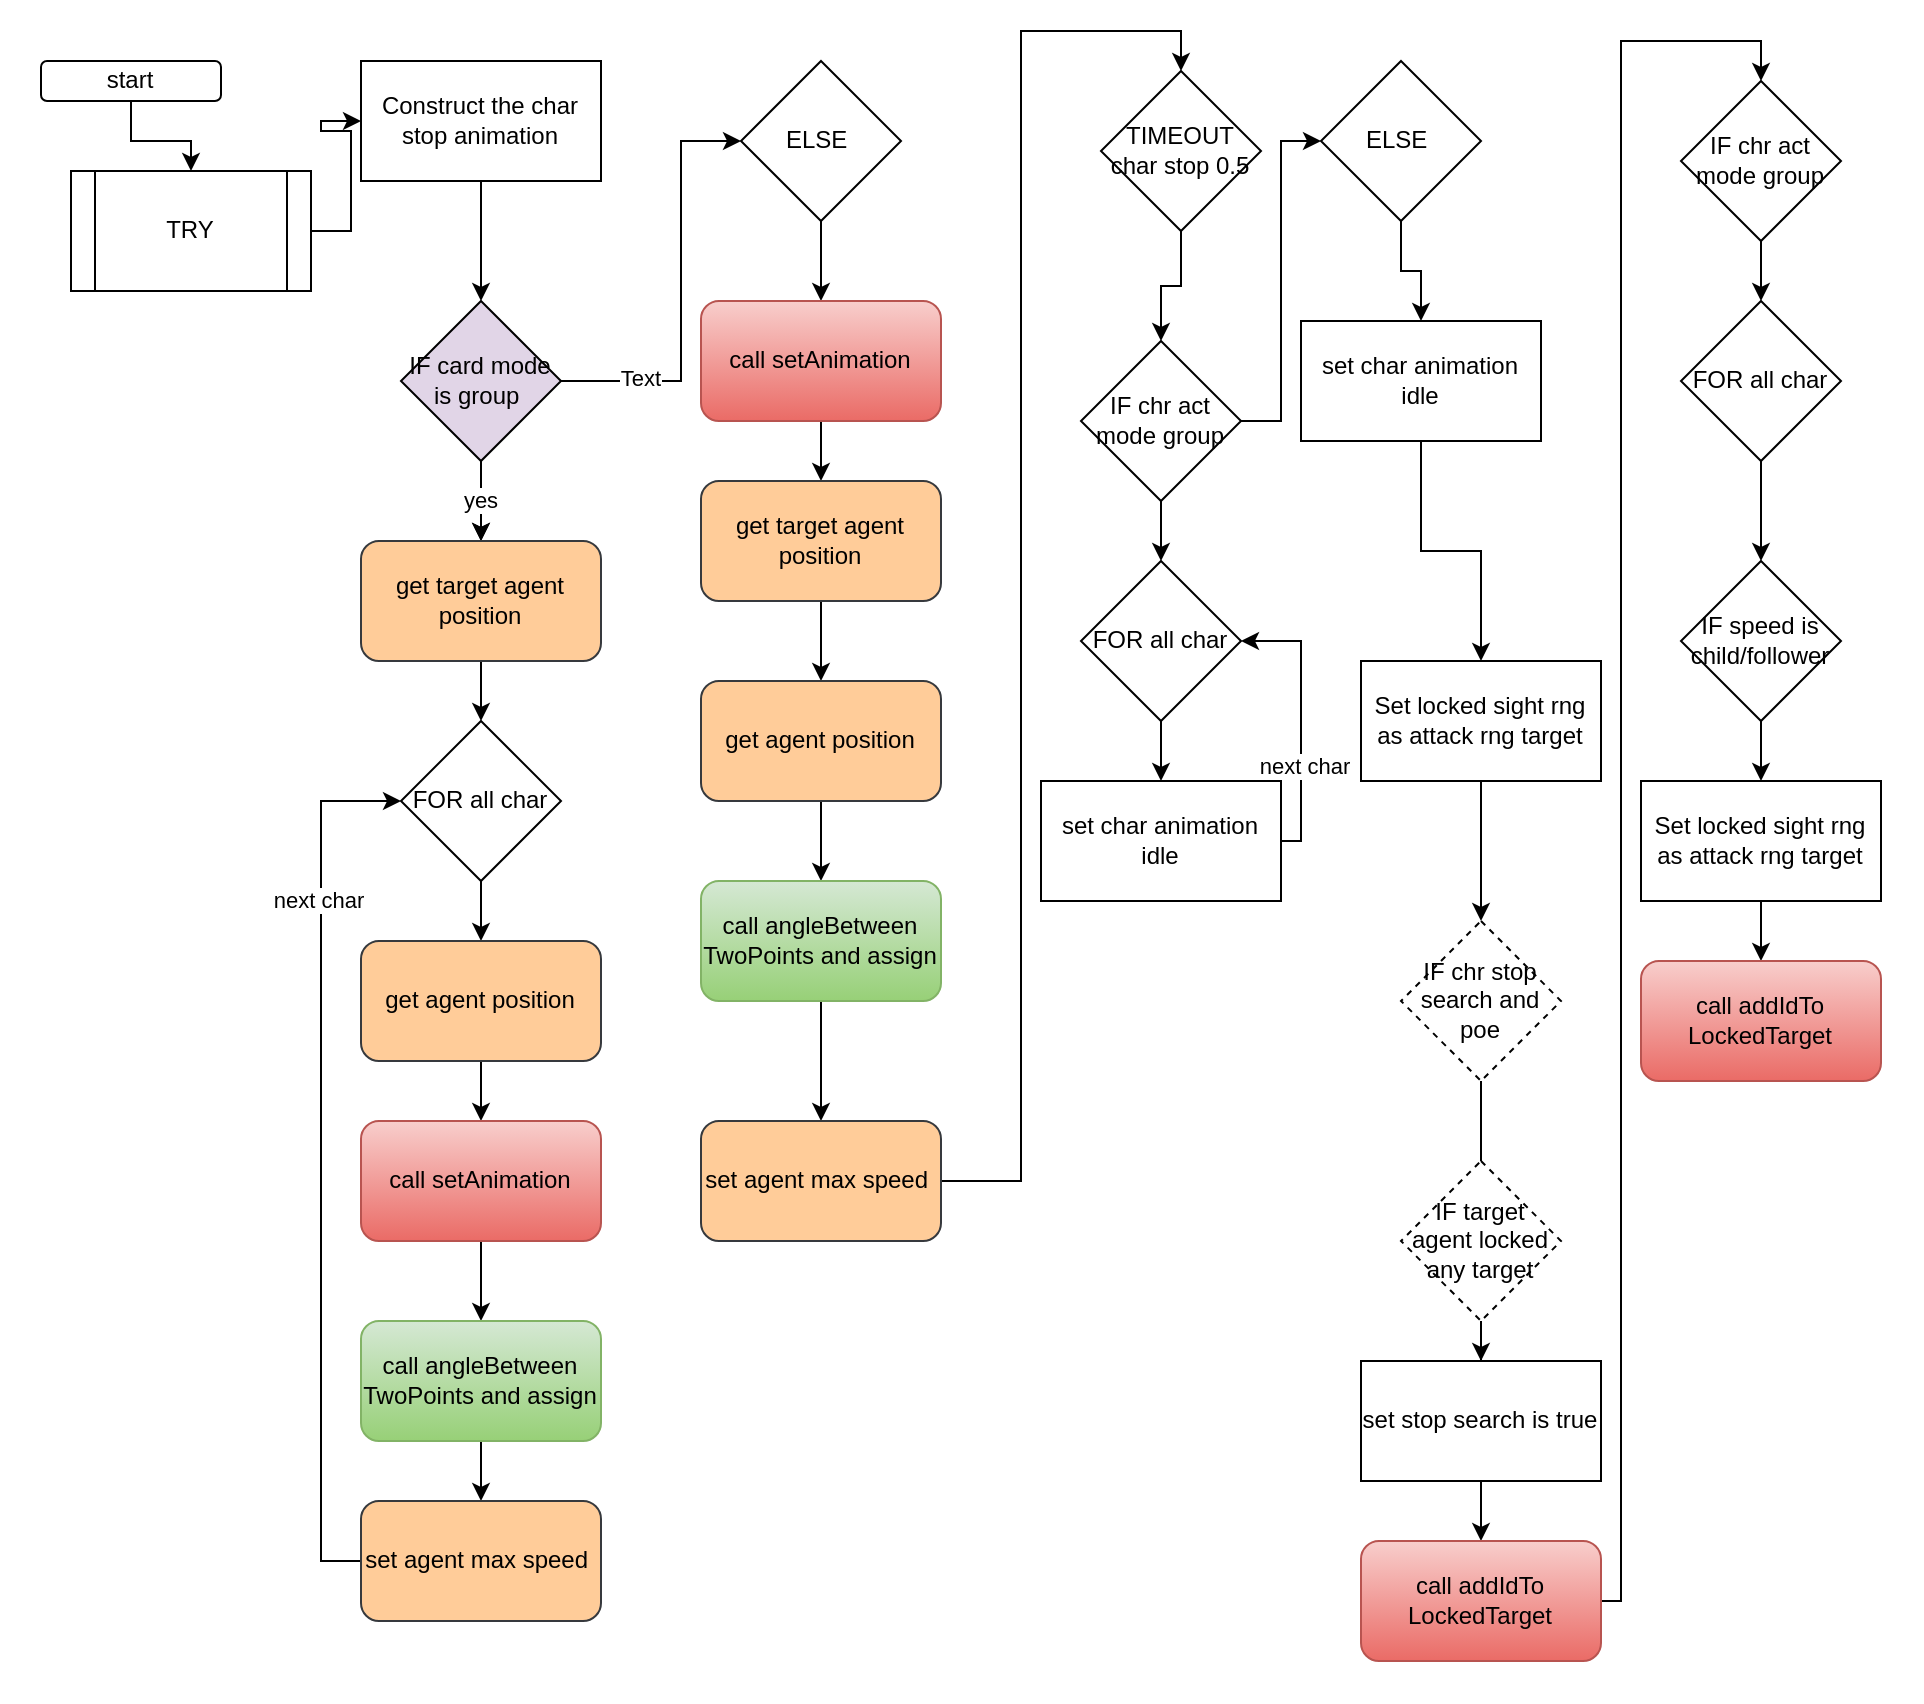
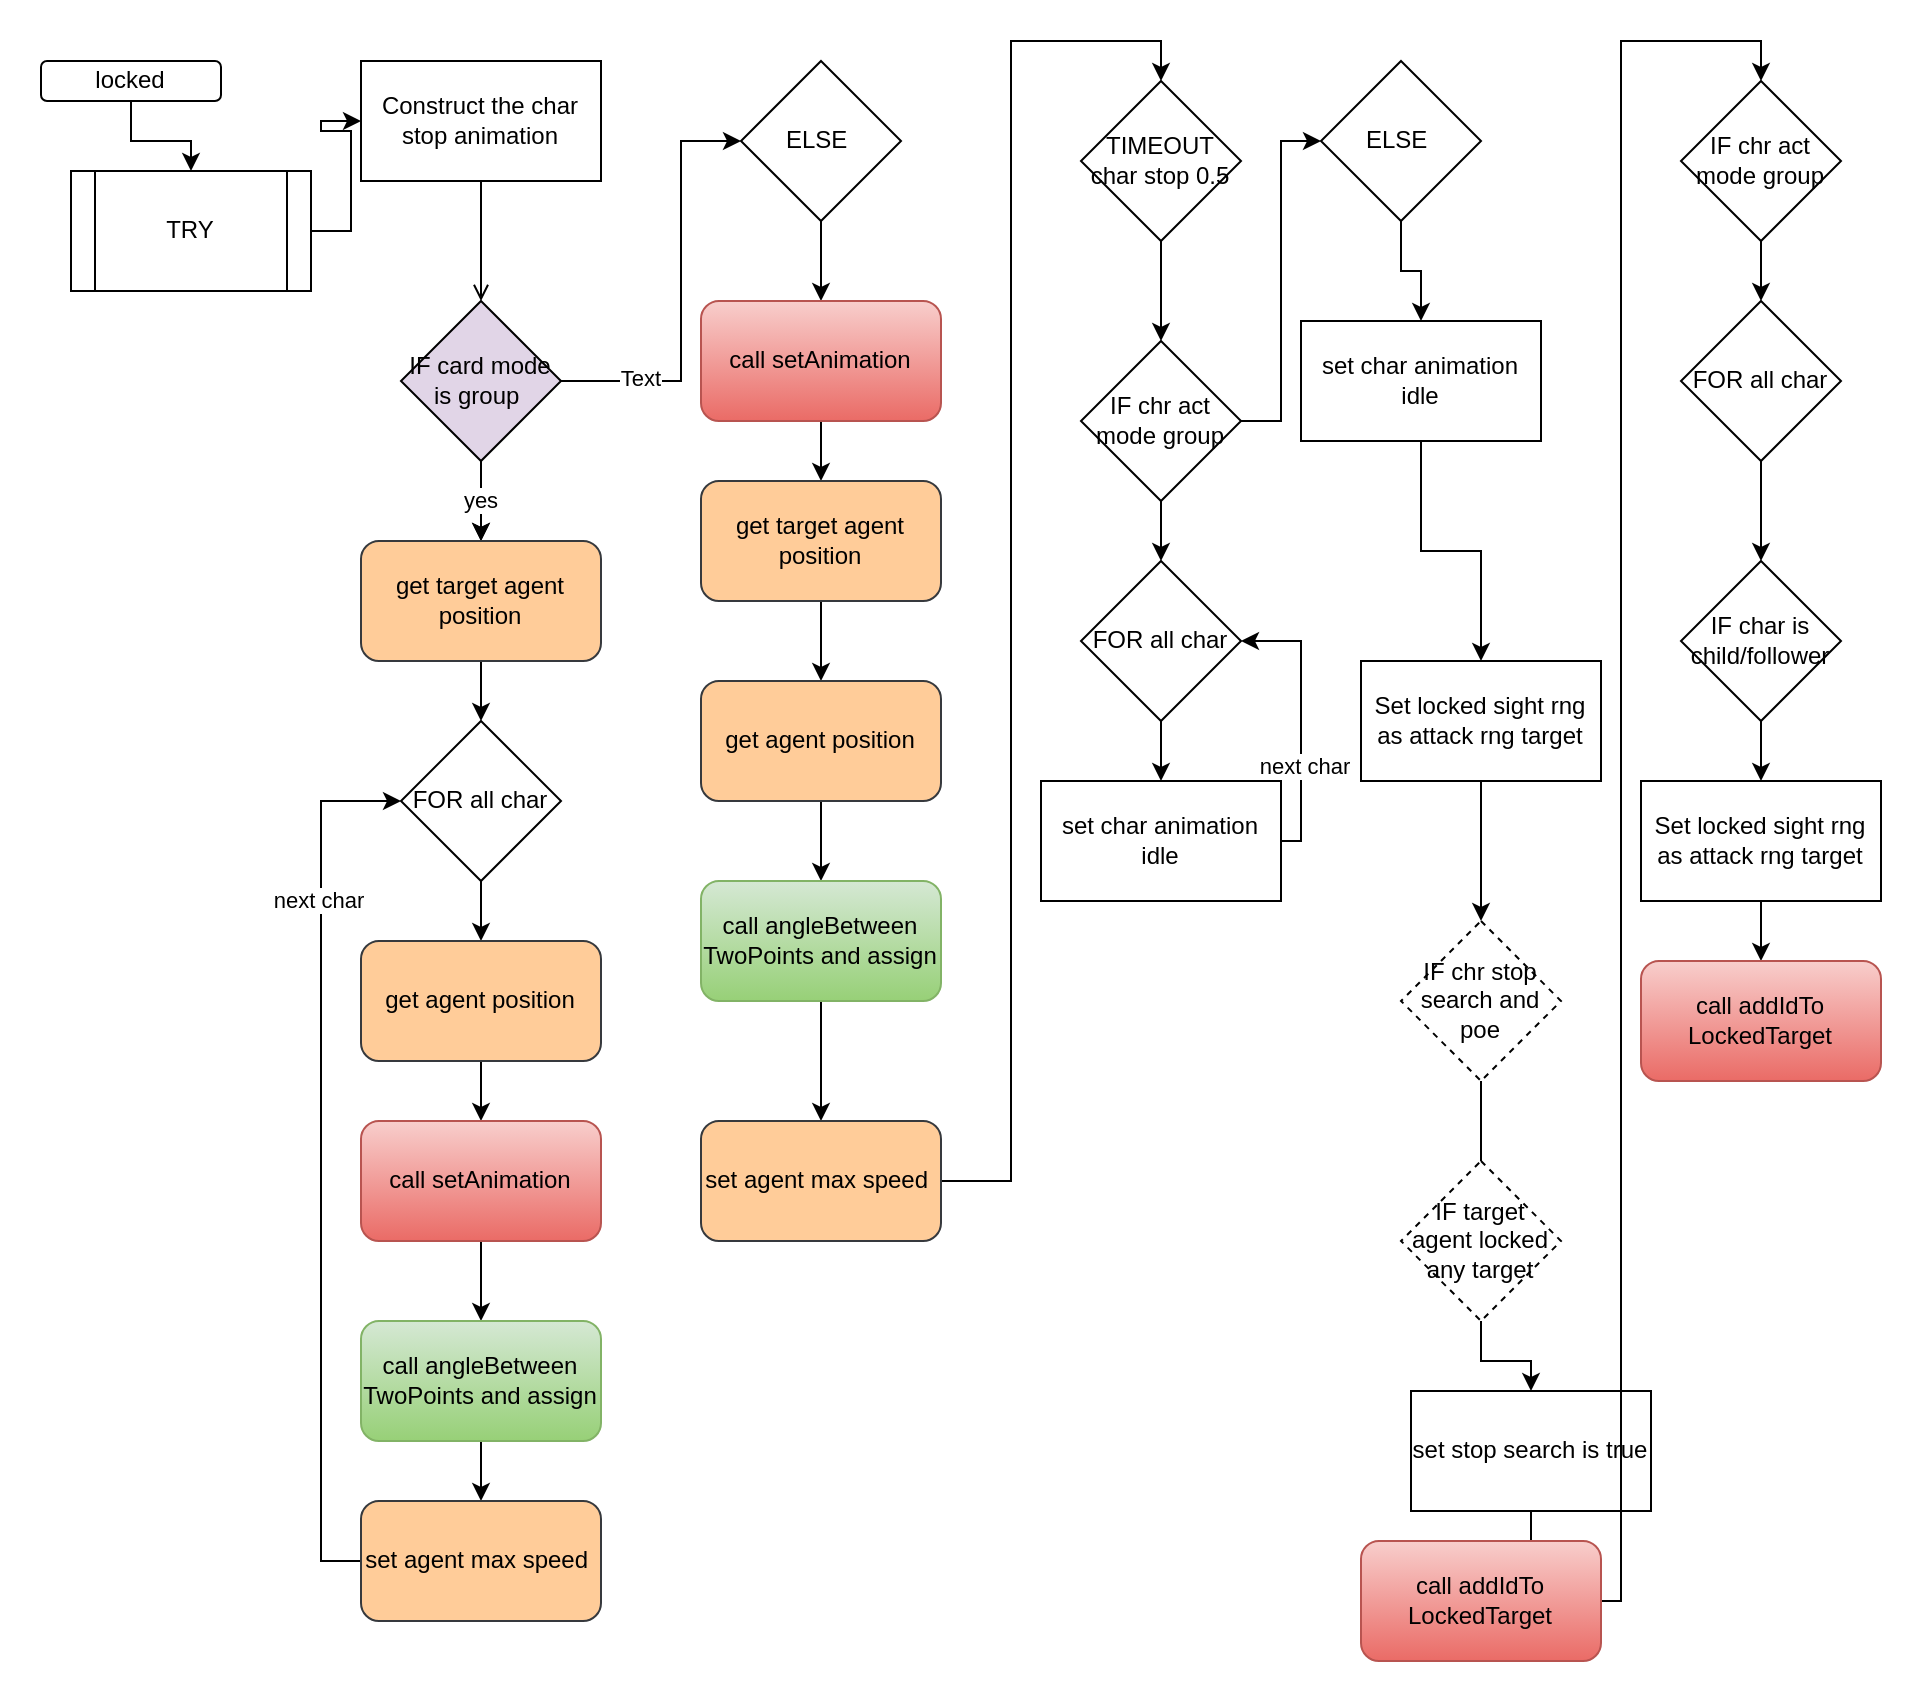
node "start": label "start" -> "locked"
node "TIMEOUT char stop 0.5": moved (1181, 151) -> (1161, 161)
edge "Construct the char stop animation" -> "IF card mode is group": arrowhead classic -> open
node "IF speed is child/follower": label "IF speed is child/follower" -> "IF char is child/follower"
node "set stop search is true": moved (1481, 1421) -> (1531, 1451)
